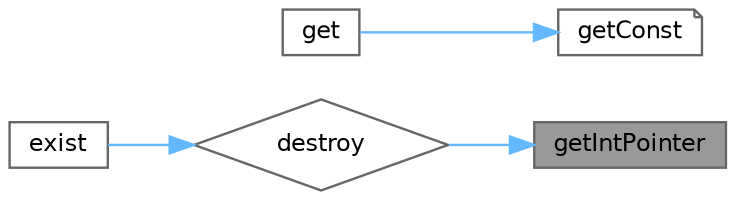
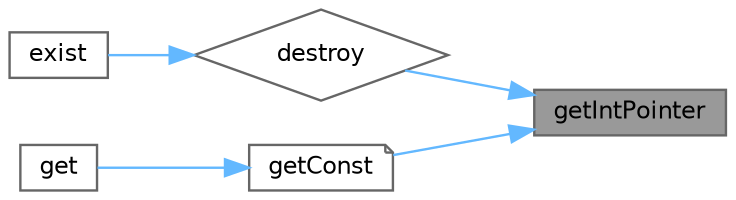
edge "getConst" -> "getIntPointer": added
